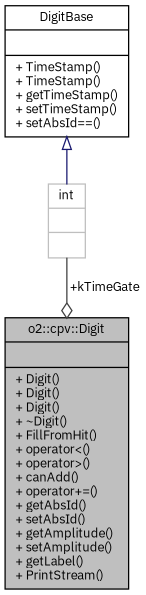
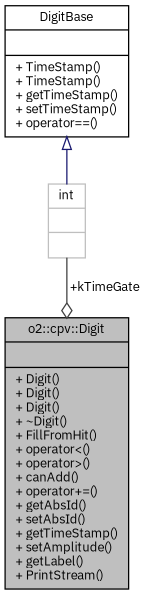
node "DigitBase": text "+ setAbsId==()" -> "+ operator==()"
node "o2::cpv::Digit": text "+ getAmplitude()" -> "+ getTimeStamp()"
